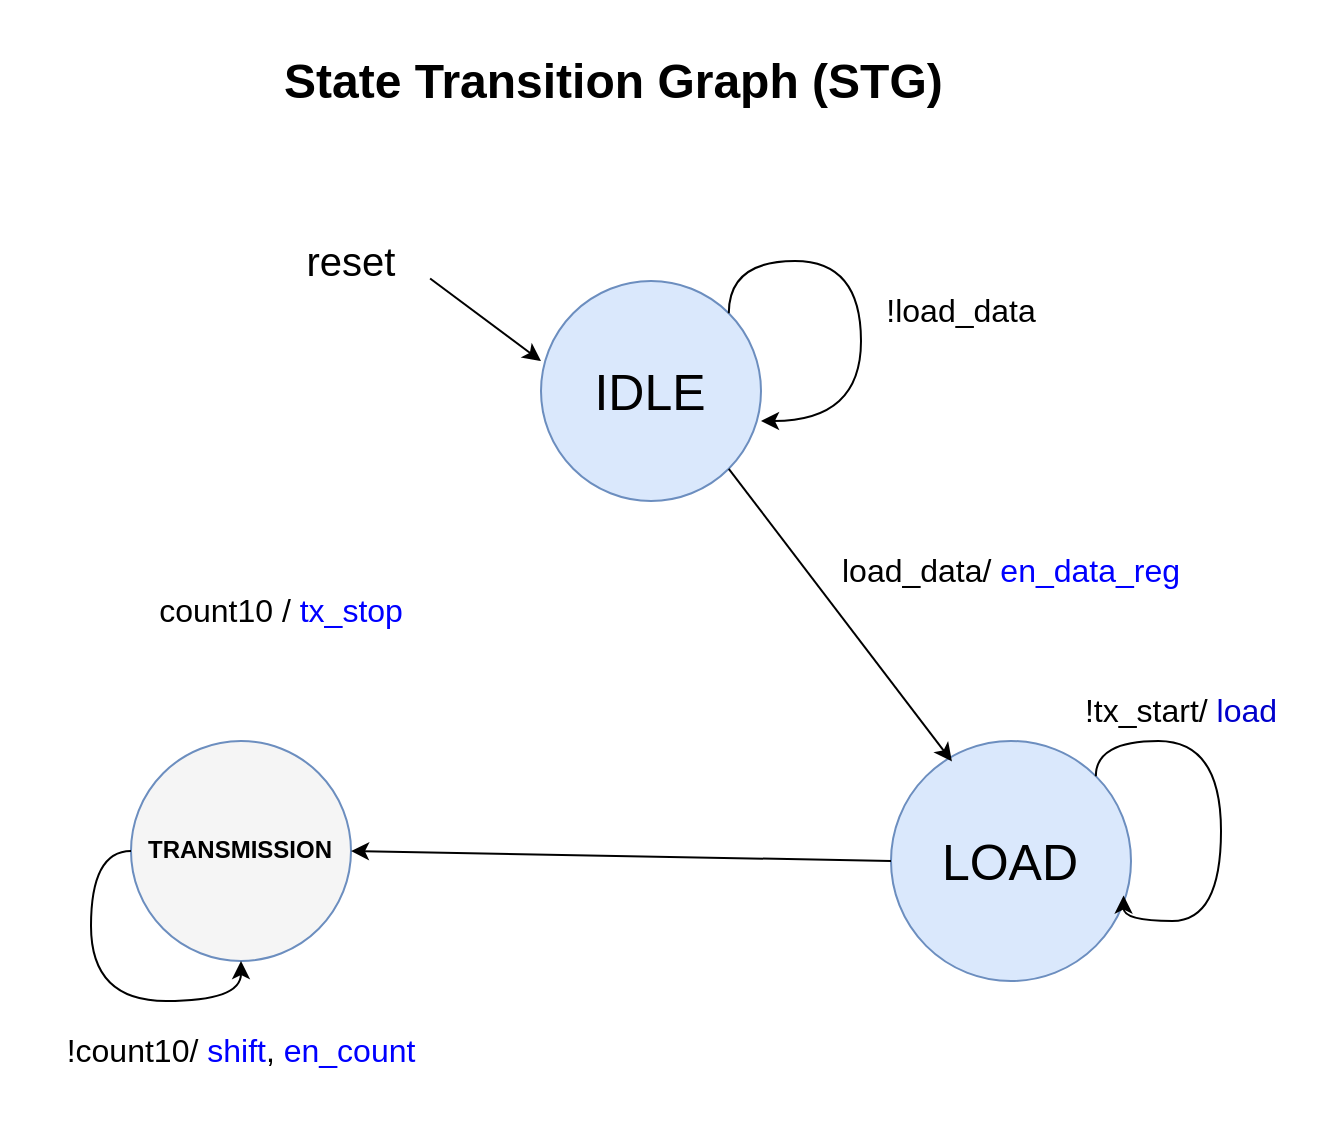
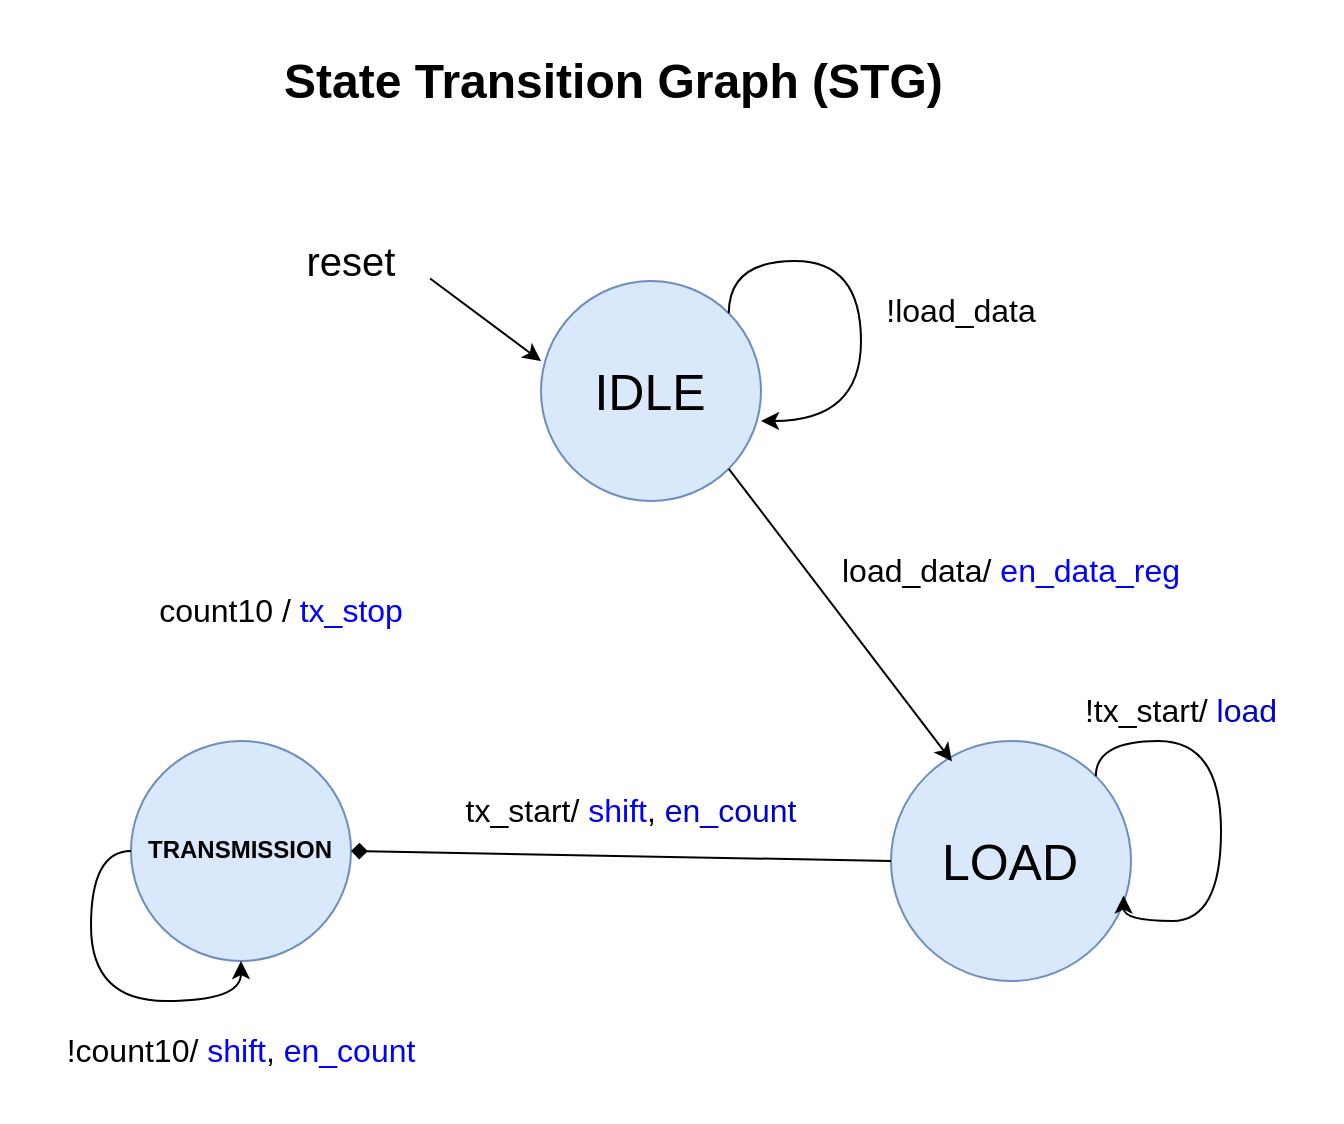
node "tx_start/ shift, en_count": added
node "TRANSMISSION": fillcolor #f5f5f5 -> #dae8fc
edge "LOAD" -> "TRANSMISSION": arrowhead classic -> diamond
